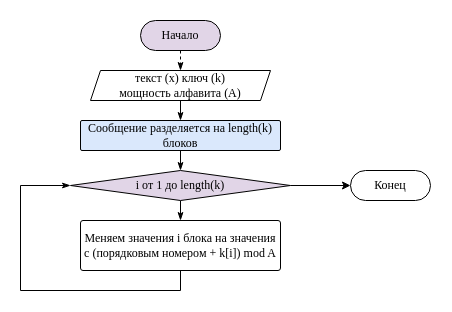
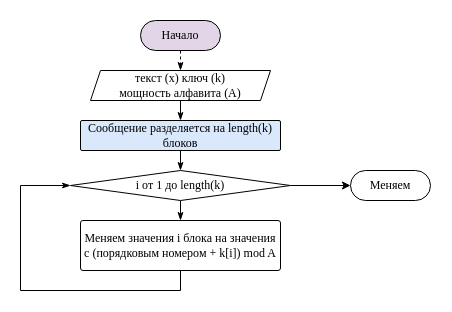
node "i от 1 до length(k)": fillcolor #e1d5e7 -> #ffffff
node "Конец": label "Конец" -> "Меняем"
